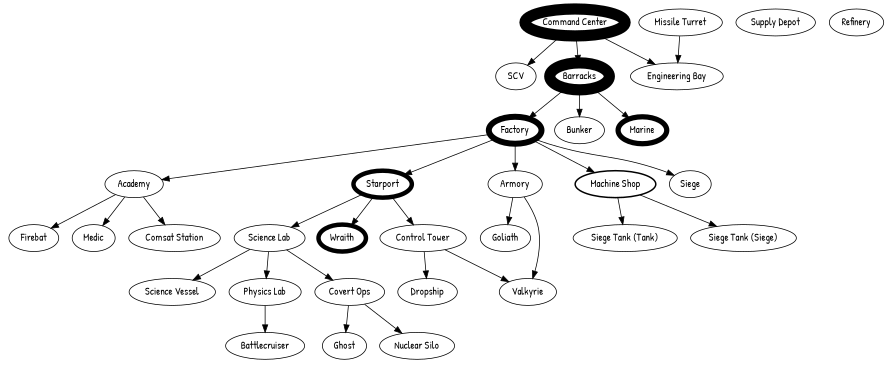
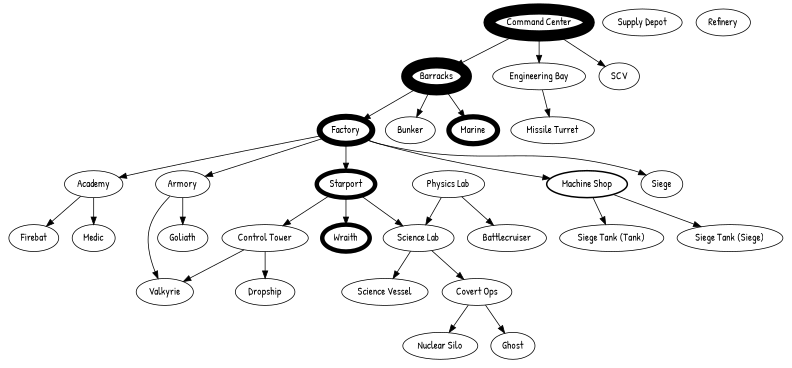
edge "Missile Turret" -> "Engineering Bay": reversed
node "Comsat Station": removed
edge "Science Lab" -> "Physics Lab": reversed
